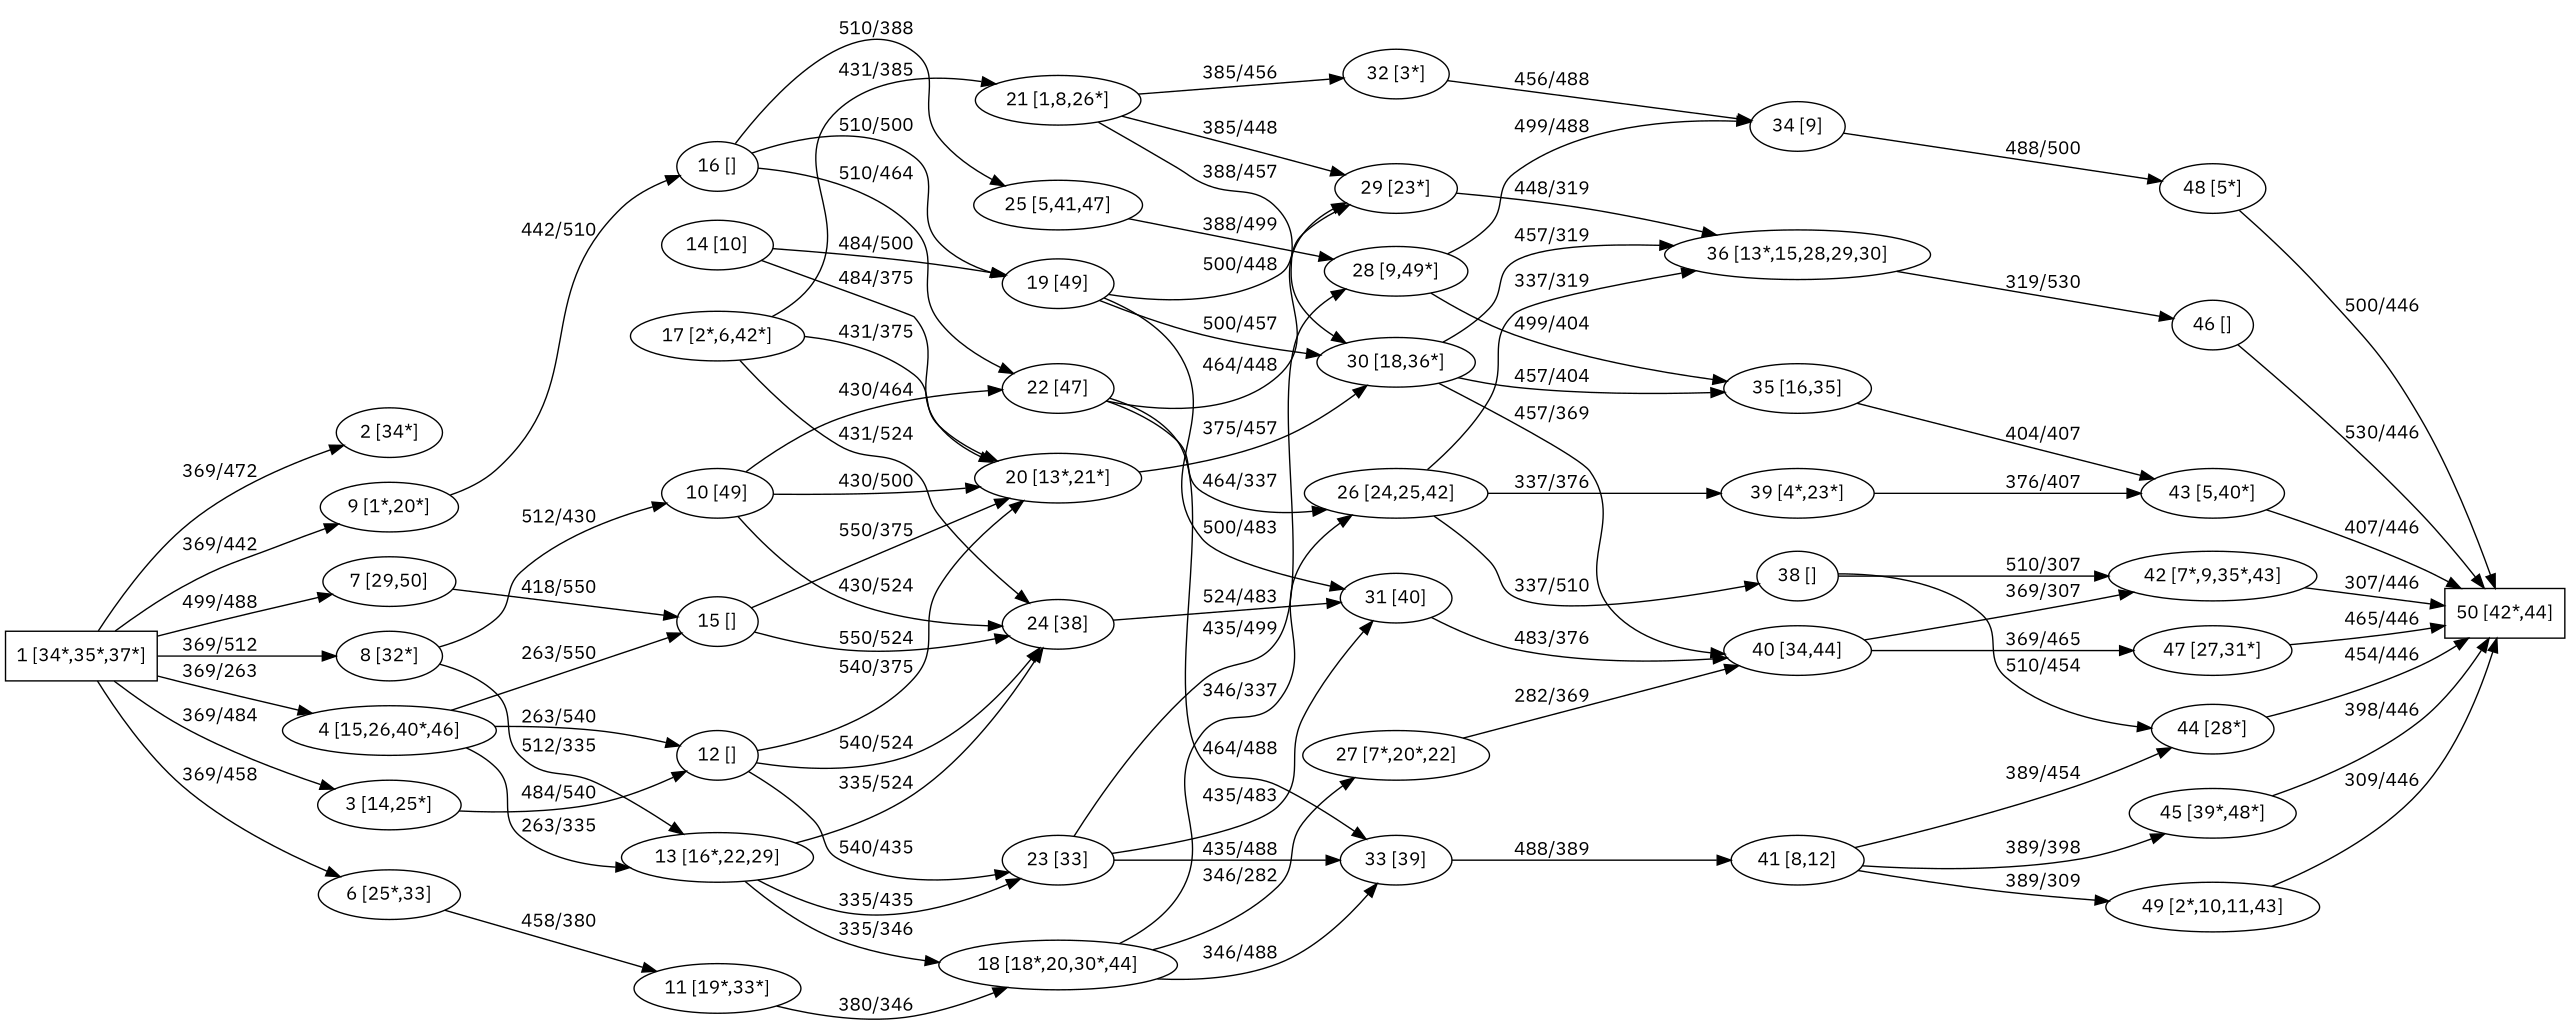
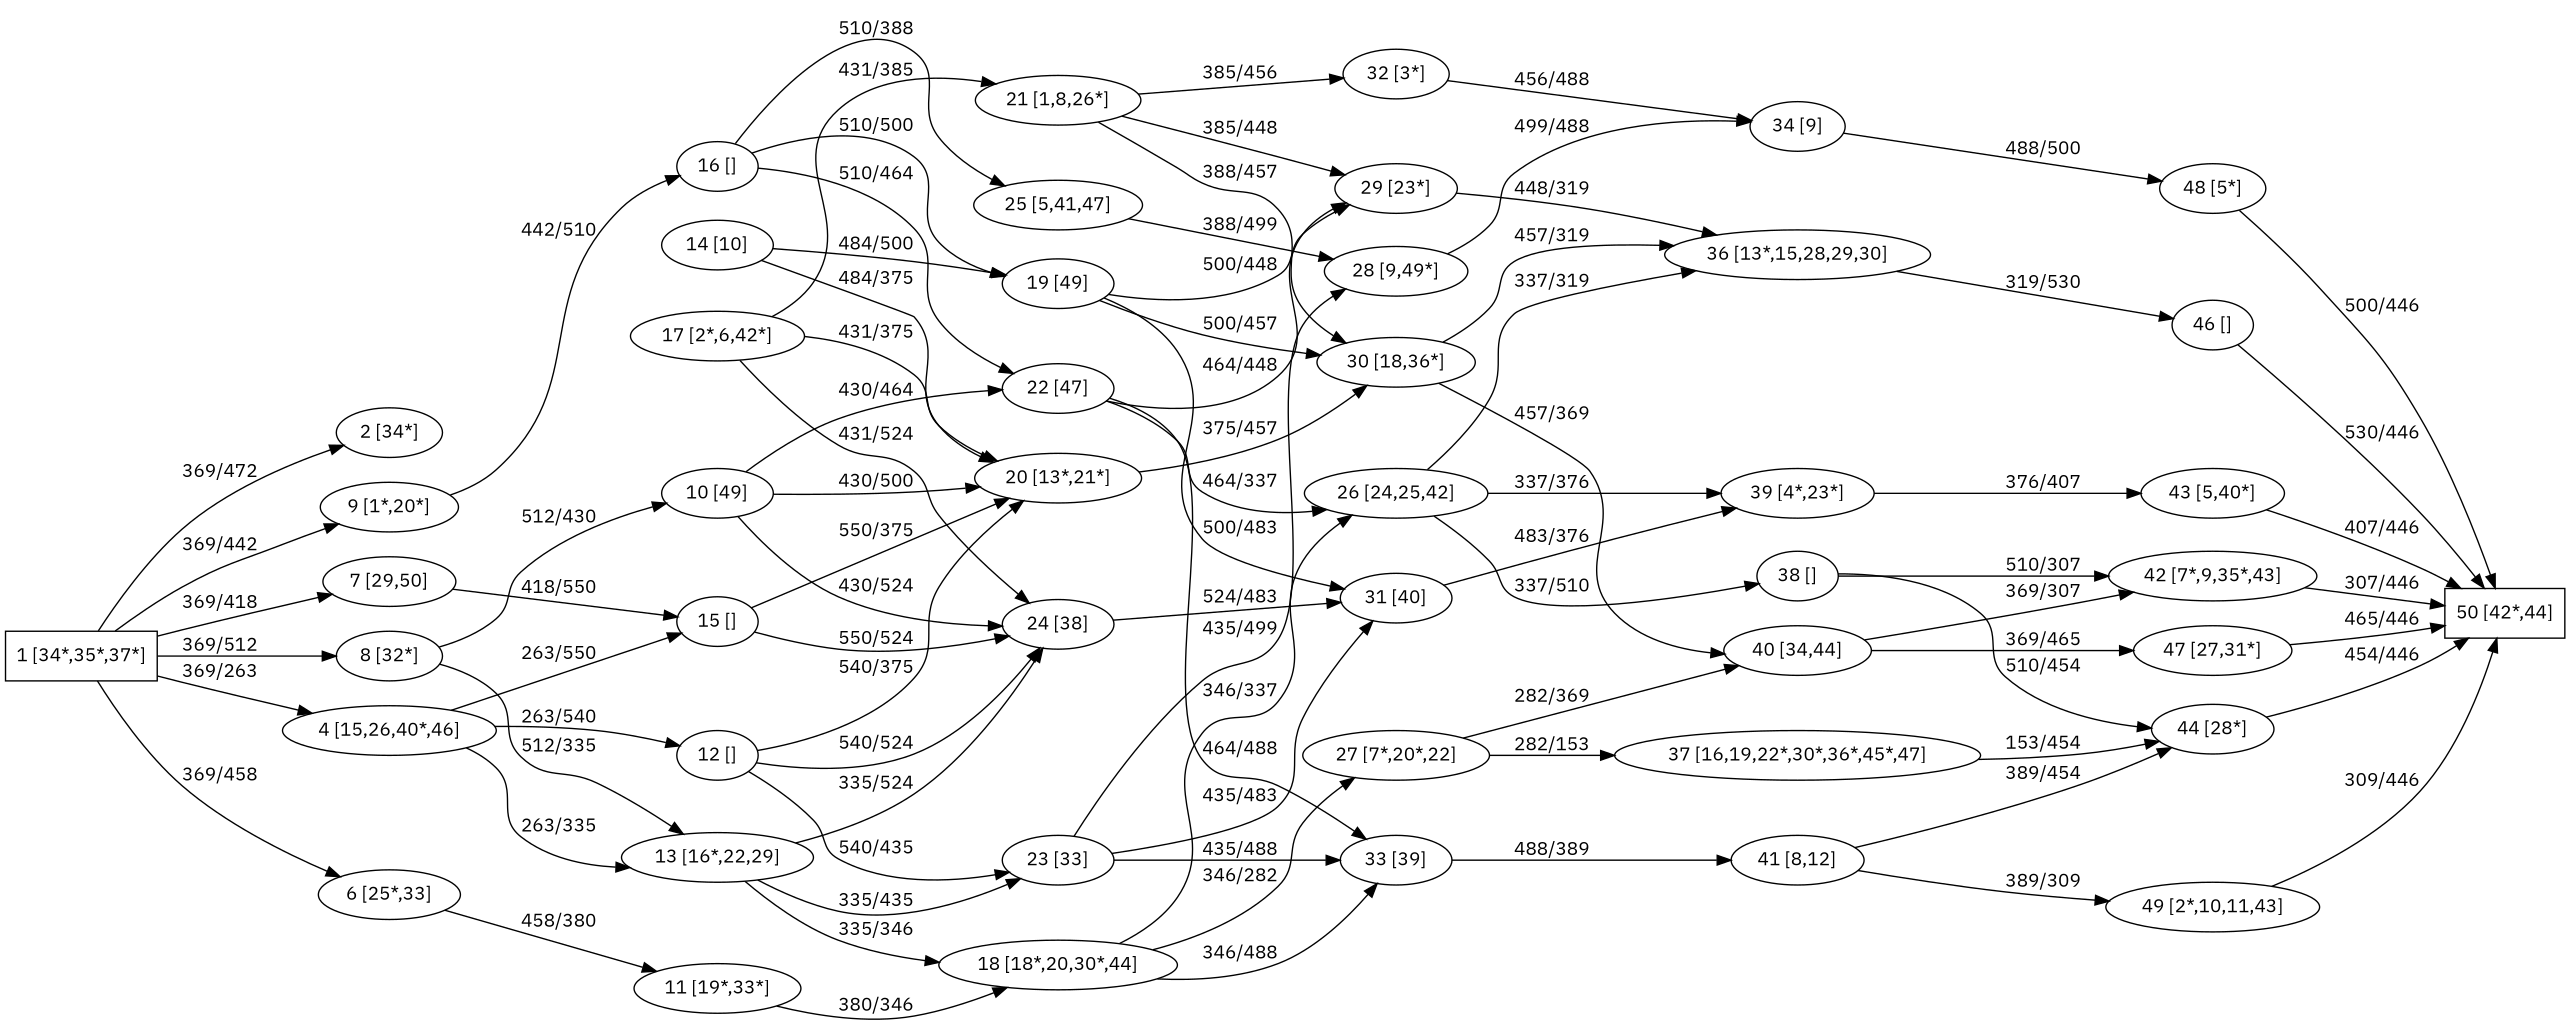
node "35 [16,35]": removed
edge "1 [34*,35*,37*]" -> "7 [29,50]": label "499/488" -> "369/418"
edge "31 [40]" -> "40 [34,44]": now "31 [40]" -> "39 [4*,23*]"
node "37 [16,19,22*,30*,36*,45*,47]": added
node "3 [14,25*]": removed
node "45 [39*,48*]": removed
